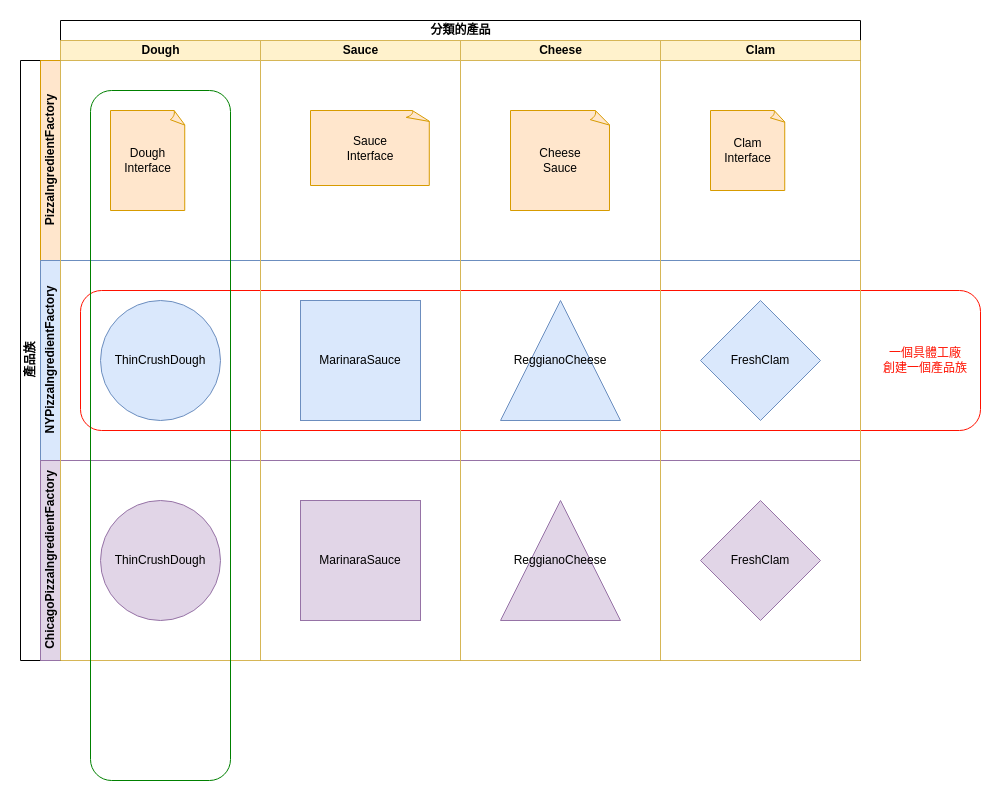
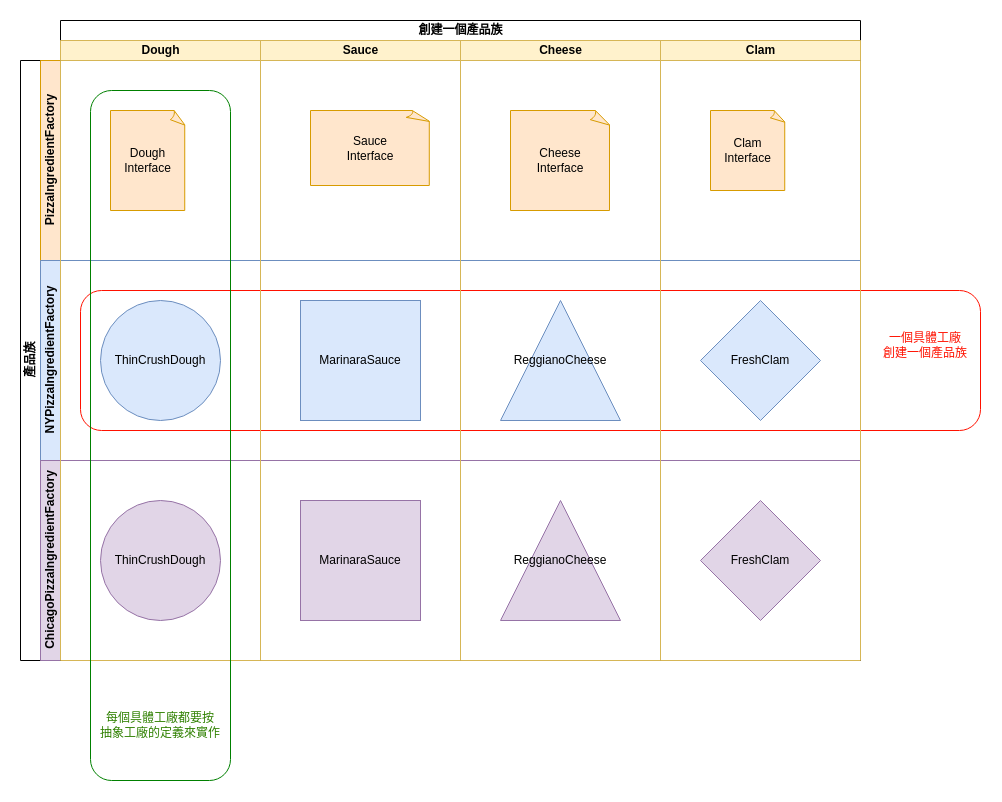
node "分類的產品": label "分類的產品" -> "創建一個產品族"
node "Cheese Sauce": label "Cheese Sauce" -> "Cheese Interface"
node "一個具體工廠 創建一個產品族": moved (926, 361) -> (926, 346)
node "每個具體工廠都要按 抽象工廠的定義來實作": added
